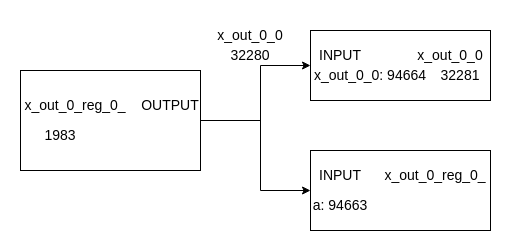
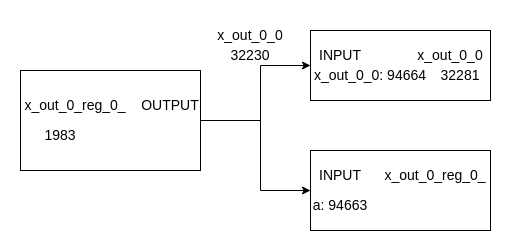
node "32280": label "32280" -> "32230"
